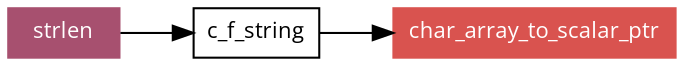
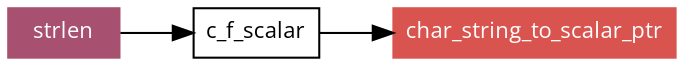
node "c_f_string": label "c_f_string" -> "c_f_scalar"
node "char_array_to_scalar_ptr": label "char_array_to_scalar_ptr" -> "char_string_to_scalar_ptr"
